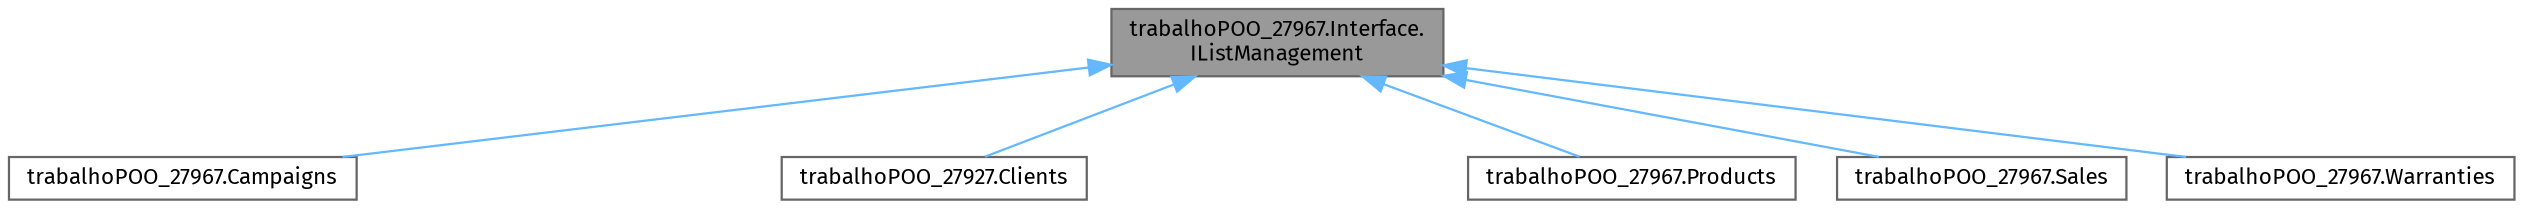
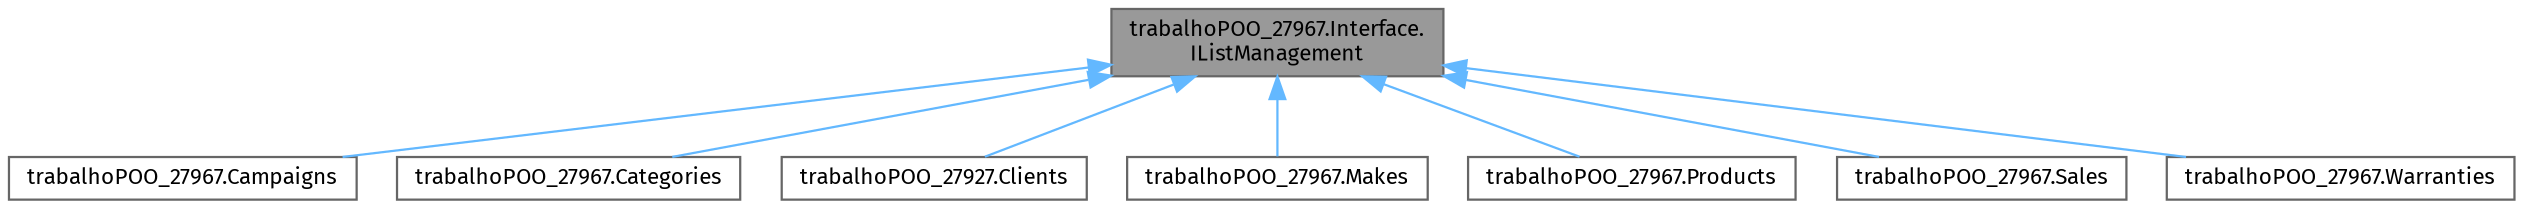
node "trabalhoPOO_27967.Categories": added
node "trabalhoPOO_27967.Makes": added
